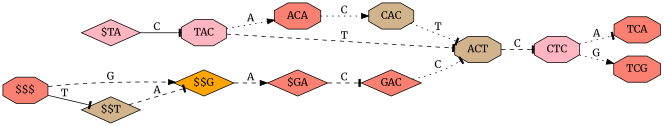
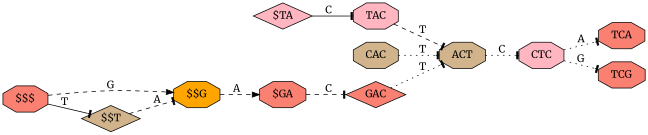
node "ACA": removed
edge "ACT" -> "CTC": style dashed -> dotted
edge "CTC" -> "TCG": arrowhead normal -> tee
edge "GAC" -> "ACT": label "C" -> "T"
node "$$G": shape diamond -> octagon
node "$GA": shape diamond -> octagon
